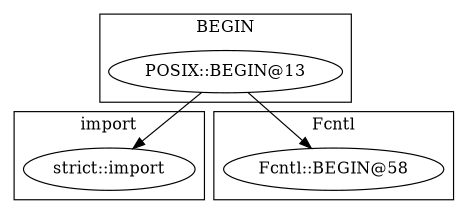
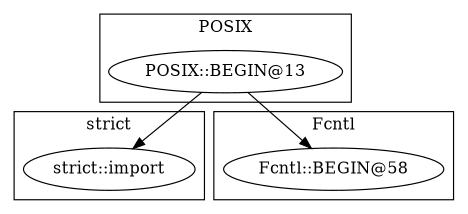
cluster "BEGIN": label "BEGIN" -> "POSIX"
cluster "import": label "import" -> "strict"
